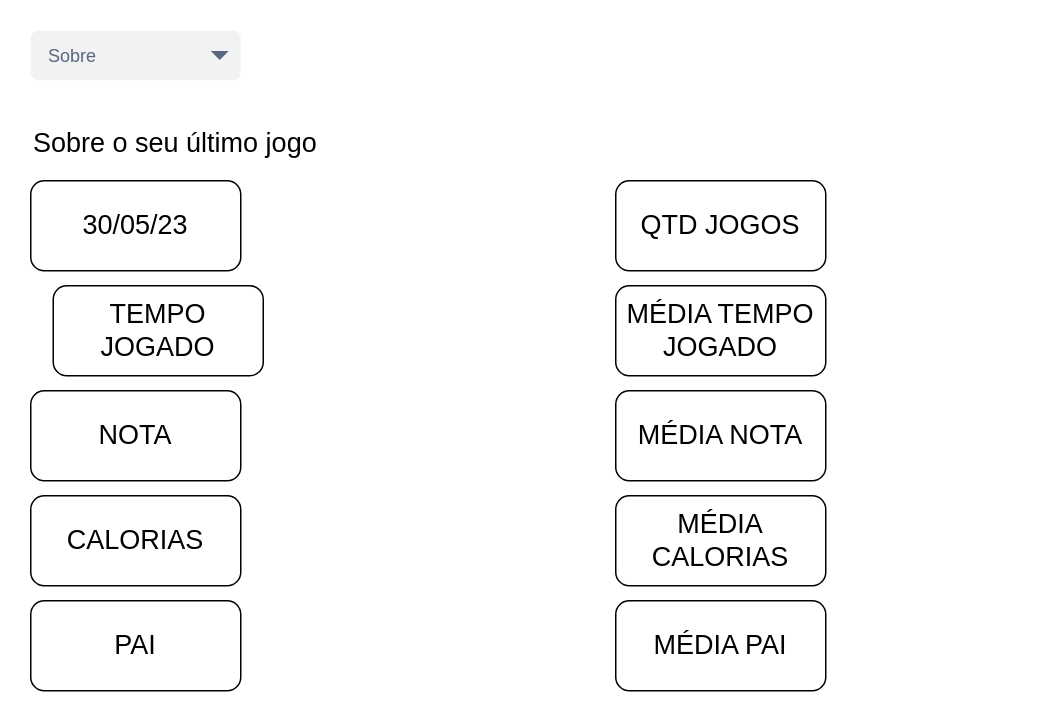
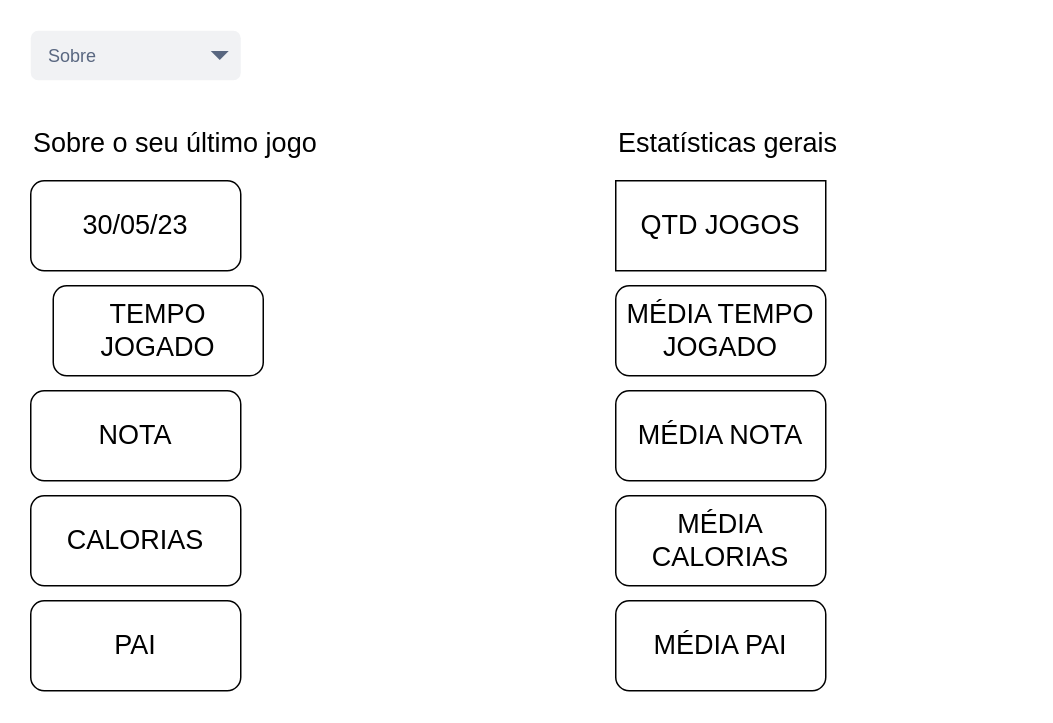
node "Estatísticas gerais": added
node "QTD JOGOS": shape rounded rectangle -> rectangle
